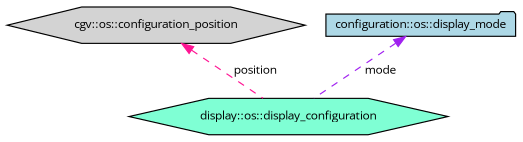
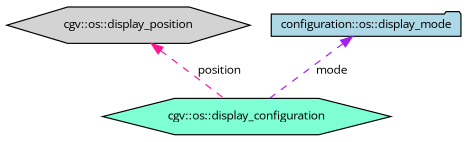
node "cgv::os::configuration_position": label "cgv::os::configuration_position" -> "cgv::os::display_position"
node "display::os::display_configuration": label "display::os::display_configuration" -> "cgv::os::display_configuration"
